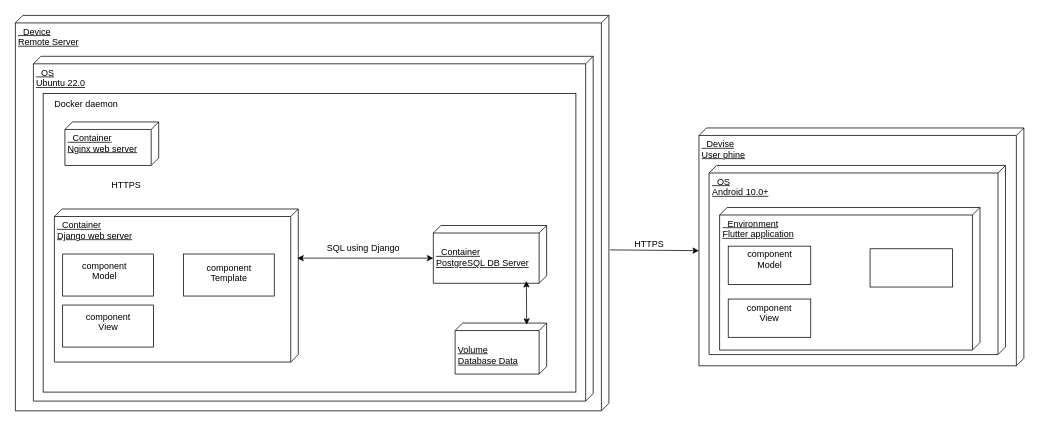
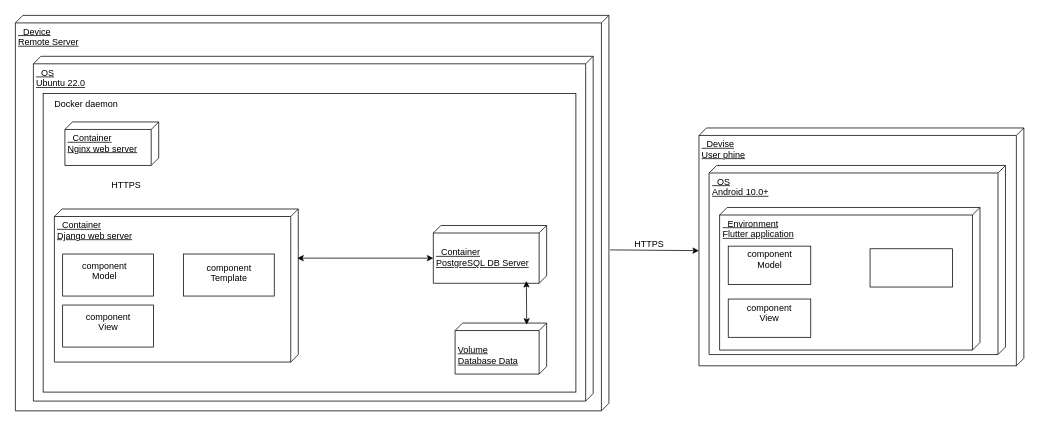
node "SQL using Django": removed
